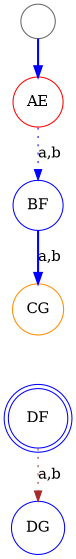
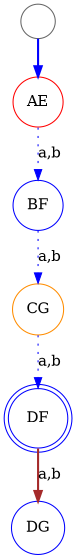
edge "BF" -> "CG": style bold -> dotted
edge "CG" -> "DF": added, label "a,b"
edge "DF" -> "DG": style dotted -> bold
